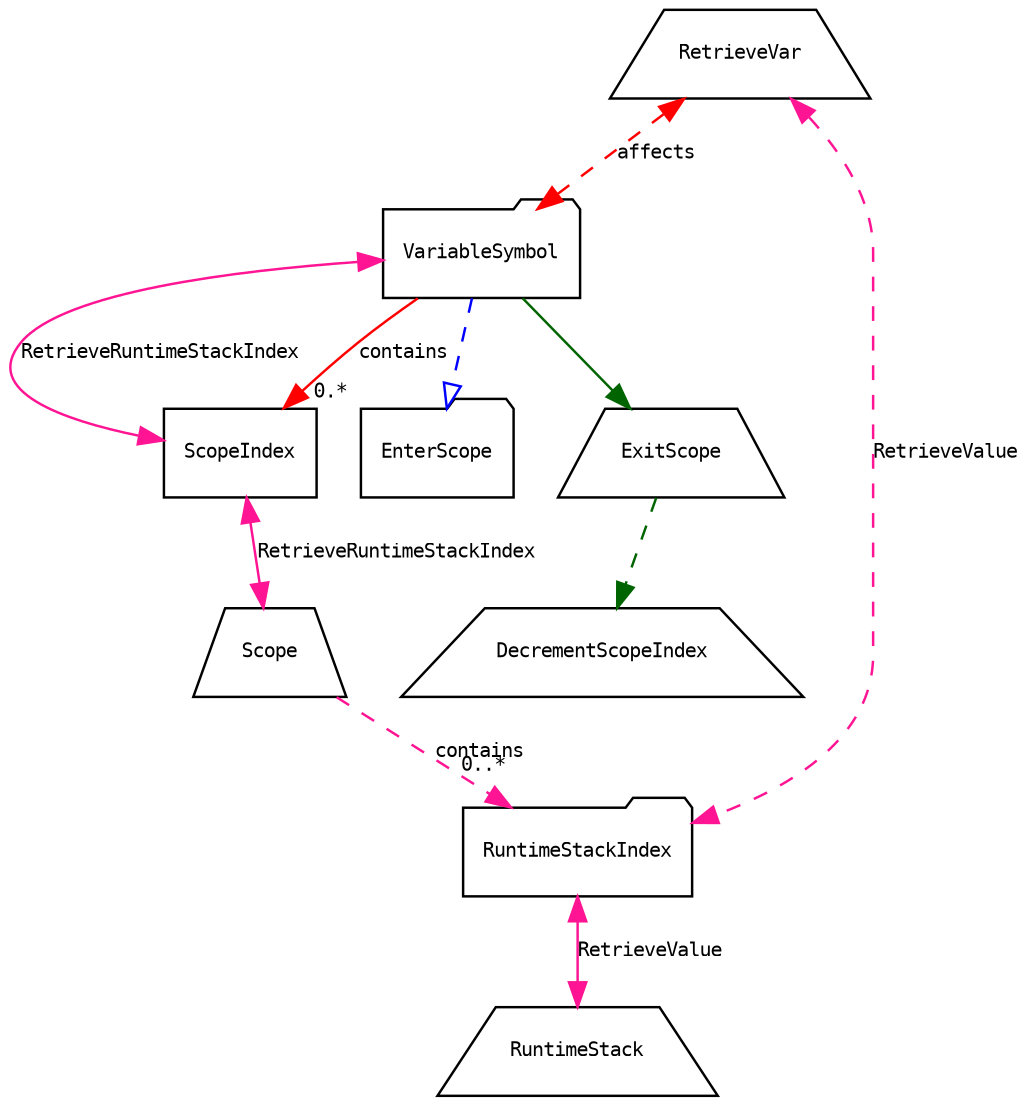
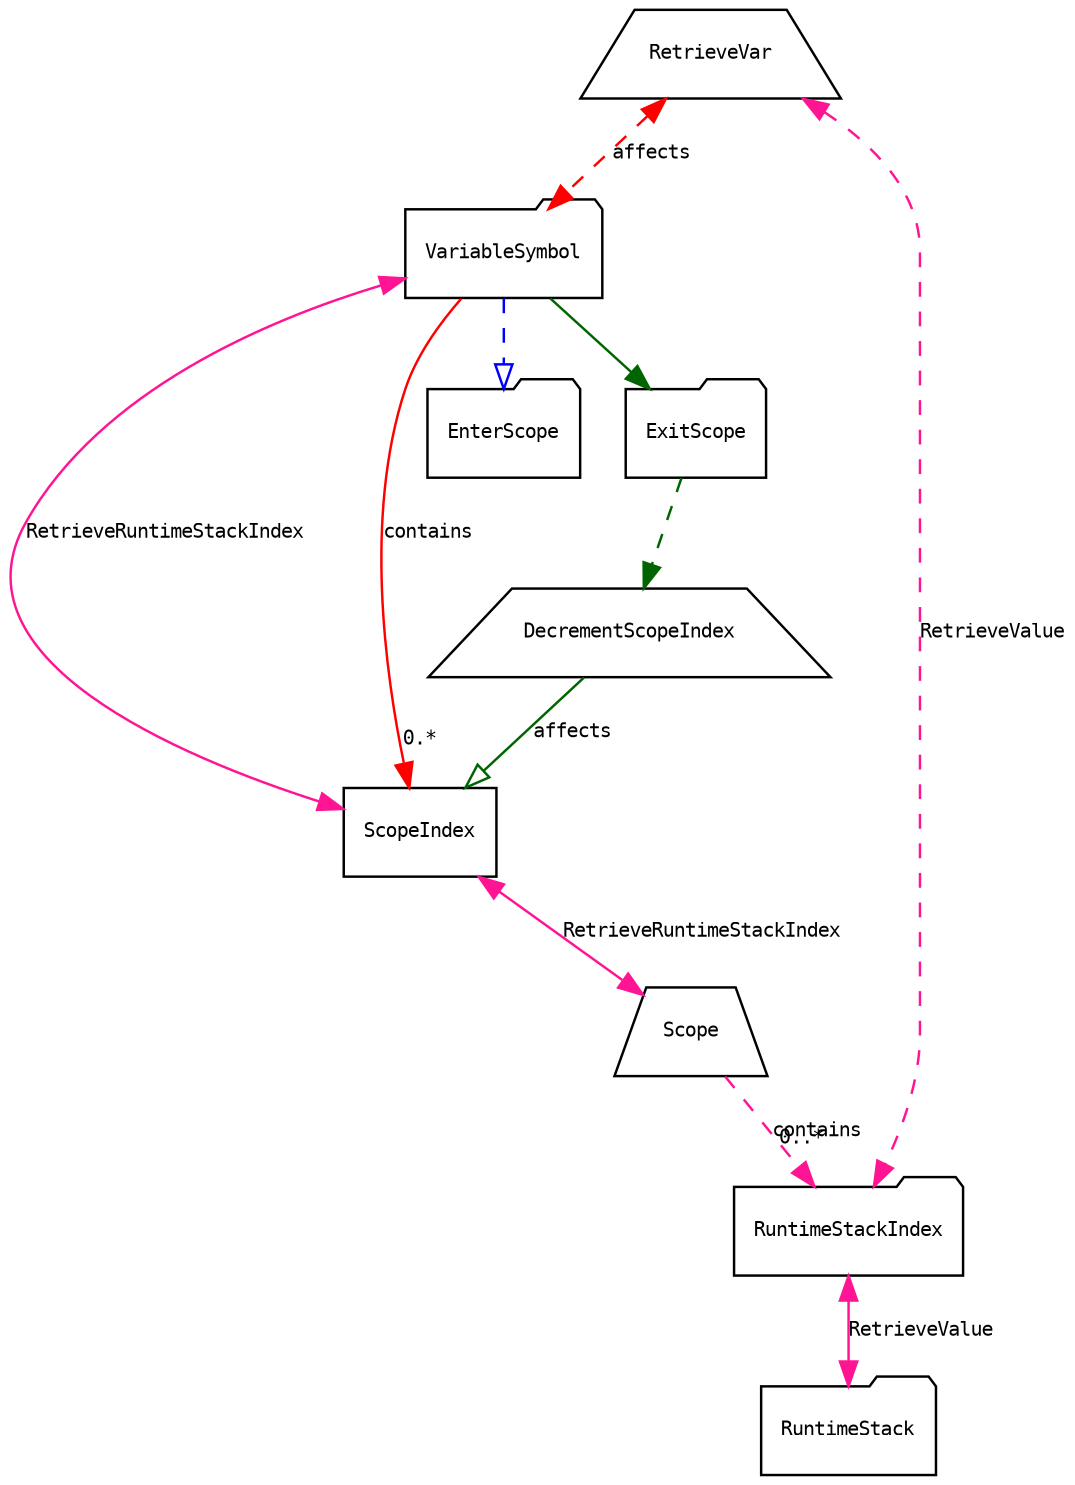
node "ExitScope": shape trapezium -> folder
edge "DecrementScopeIndex" -> "ScopeIndex": added, label "affects"
node "RuntimeStack": shape trapezium -> folder
